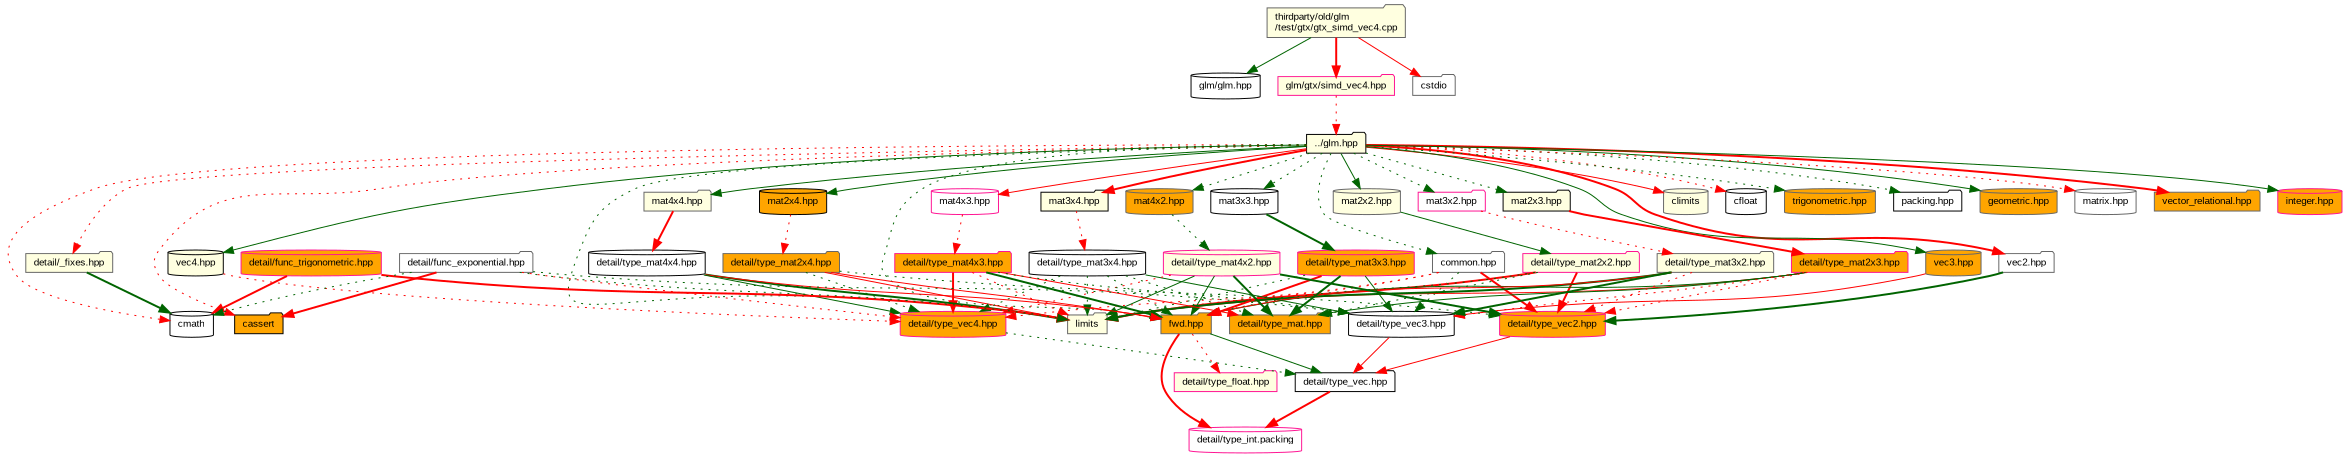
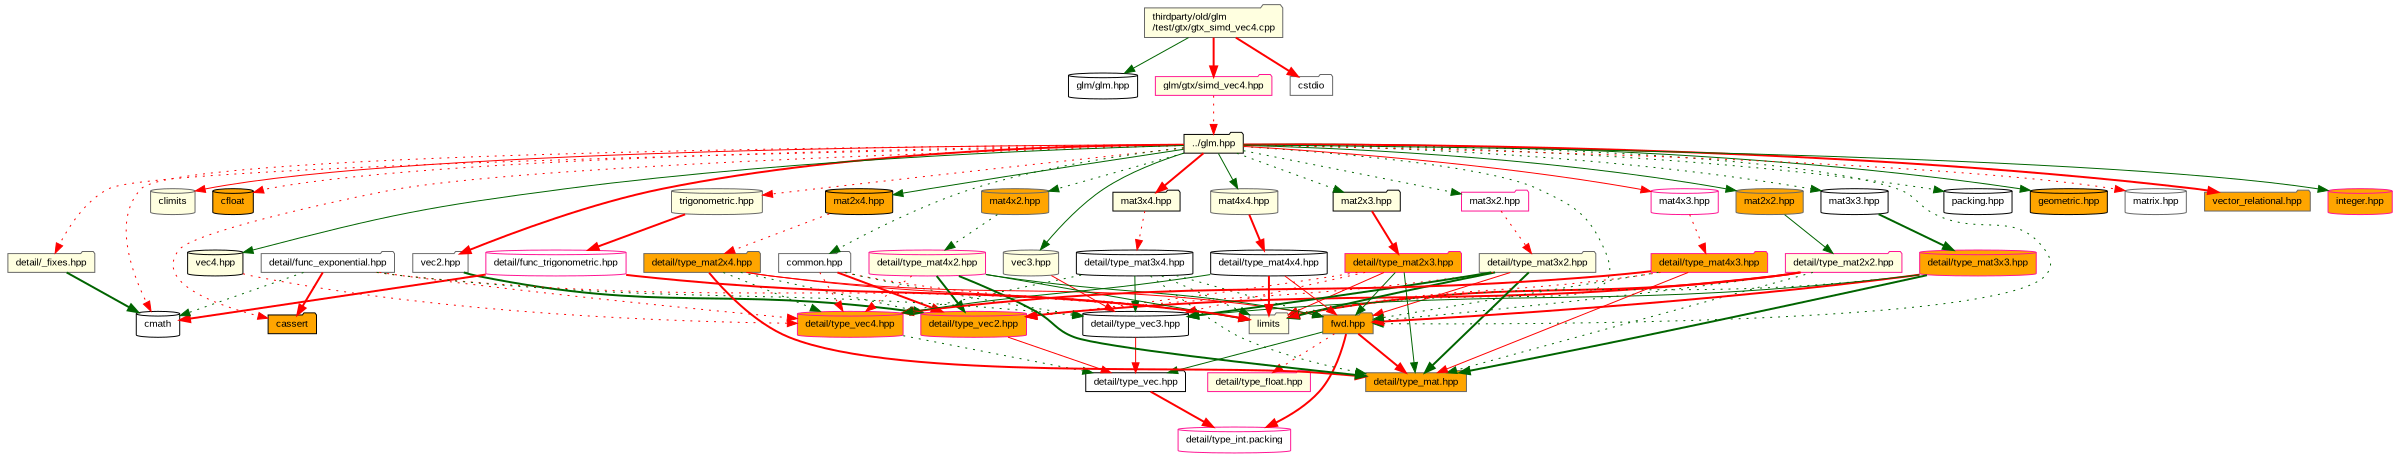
edge "thirdparty/old/glm /test/gtx/gtx_simd_vec4.cpp" -> "cstdio": style solid -> bold
edge "../glm.hpp" -> "trigonometric.hpp": color darkgreen -> red
node "mat4x4.hpp": shape folder -> cylinder
node "mat2x2.hpp": fillcolor lightyellow -> orange
node "cfloat": fillcolor white -> orange
node "trigonometric.hpp": fillcolor orange -> lightyellow
node "packing.hpp": shape folder -> cylinder
node "geometric.hpp": color gray40 -> black
edge "trigonometric.hpp" -> "detail/func_trigonometric.hpp": added
node "detail/func_trigonometric.hpp": fillcolor orange -> white
node "vec3.hpp": fillcolor orange -> lightyellow
edge "detail/type_mat4x3.hpp" -> "detail/type_vec3.hpp": removed
edge "detail/func_exponential.hpp" -> "limits": color darkgreen -> red
edge "detail/type_mat4x4.hpp" -> "limits": color darkgreen -> red
edge "detail/type_mat4x3.hpp" -> "fwd.hpp": style bold -> dotted
edge "detail/type_mat3x2.hpp" -> "detail/type_mat.hpp": added
edge "fwd.hpp" -> "detail/type_mat.hpp": added
edge "detail/type_mat2x4.hpp" -> "detail/type_mat.hpp": added
